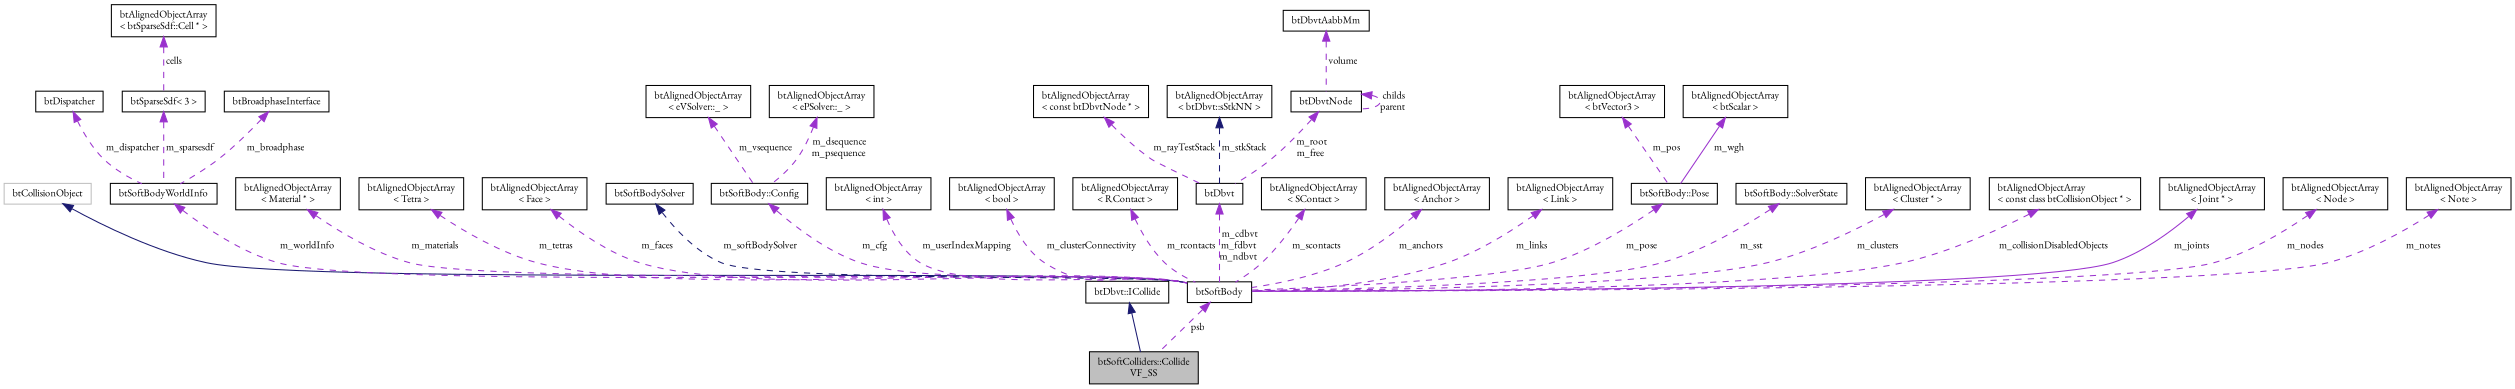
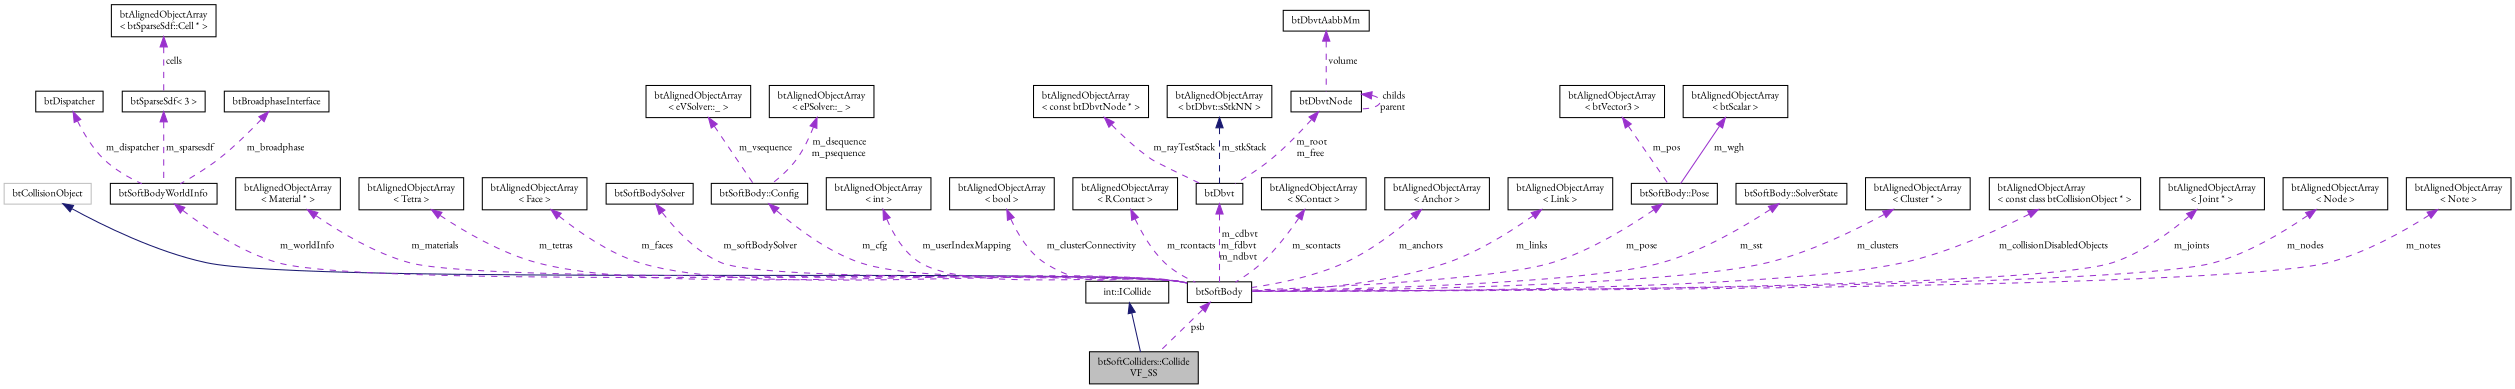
edge "btSoftBody" -> "btSoftBodySolver": color midnightblue -> darkorchid3
edge "btSoftBody" -> "btAlignedObjectArray < Joint * >": style solid -> dashed
node "btDbvt::ICollide": label "btDbvt::ICollide" -> "int::ICollide"
